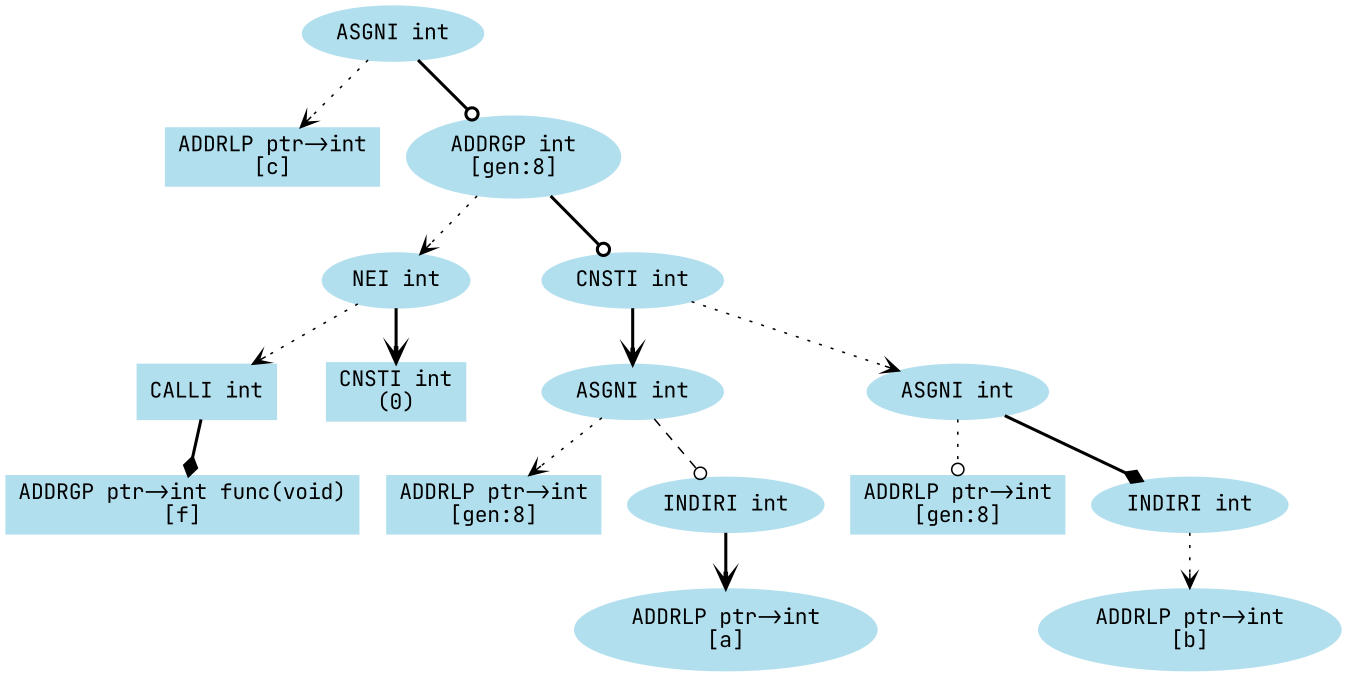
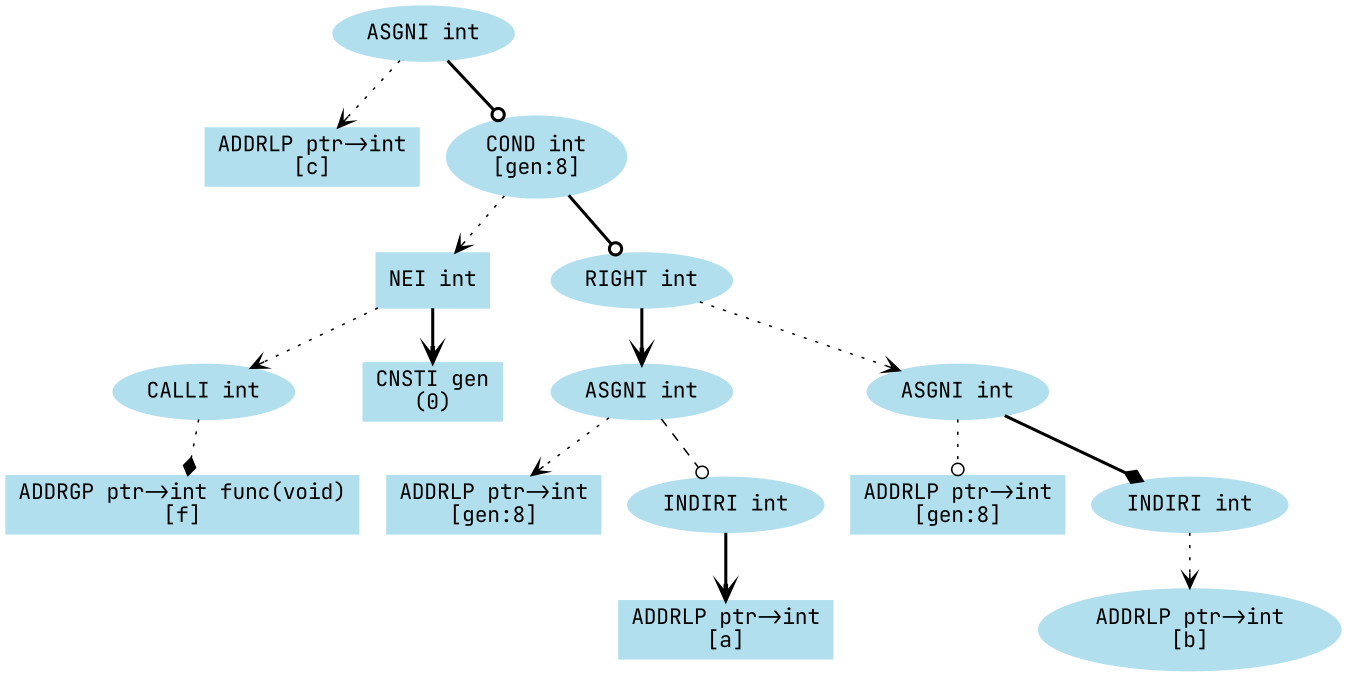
node "ADDRGP int [gen:8]": label "ADDRGP int [gen:8]" -> "COND int [gen:8]"
node "NEI int": shape ellipse -> box
node "CNSTI int": label "CNSTI int" -> "RIGHT int"
node "CALLI int": shape box -> ellipse
node "CNSTI int (0)": label "CNSTI int (0)" -> "CNSTI gen (0)"
edge "CALLI int" -> "ADDRGP ptr->int func(void) [f]": style bold -> dotted
node "ADDRLP ptr->int [a]": shape ellipse -> box
